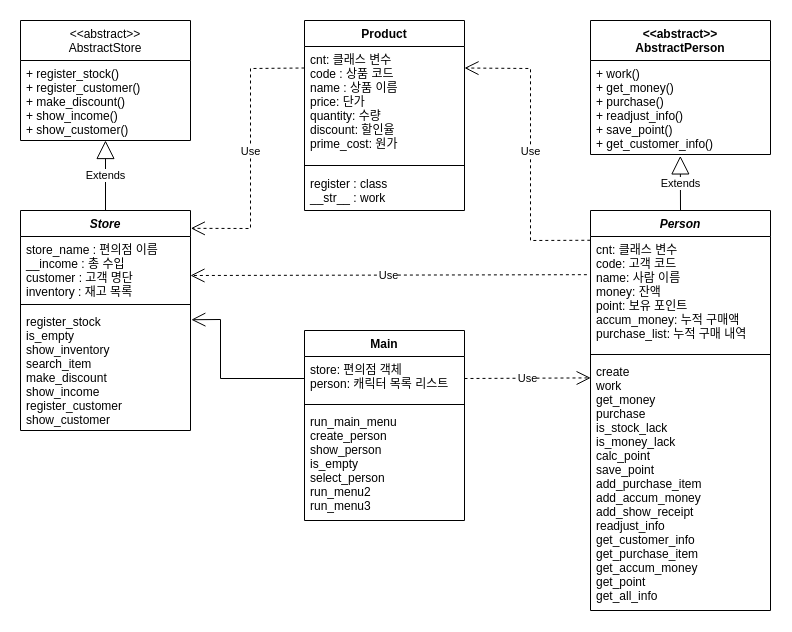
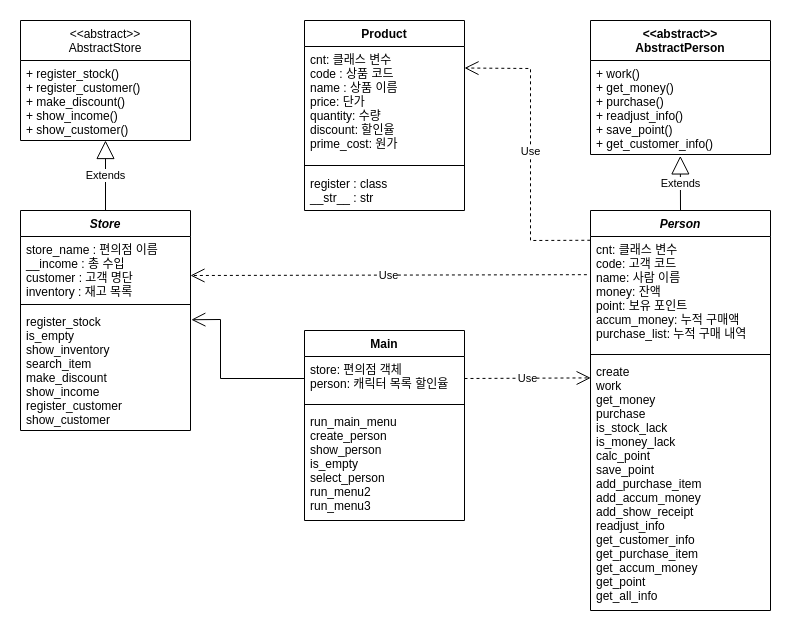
edge "Product" -> "Store": removed, label "Use"
node "register : class __str__ : work": label "register : class __str__ : work" -> "register : class __str__ : str"
node "store: 편의점 객체 person: 캐릭터 목록 리스트": label "store: 편의점 객체 person: 캐릭터 목록 리스트" -> "store: 편의점 객체 person: 캐릭터 목록 할인율"
